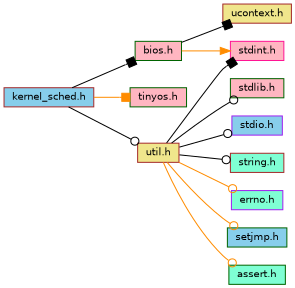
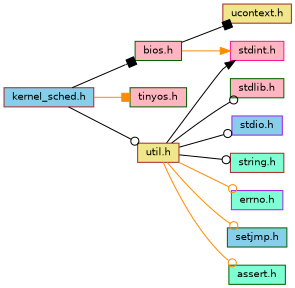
edge "util.h" -> "stdint.h": arrowhead box -> normal
